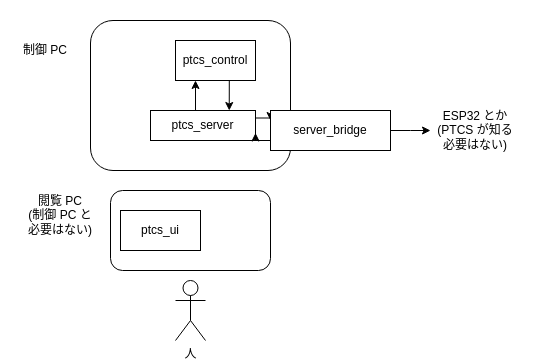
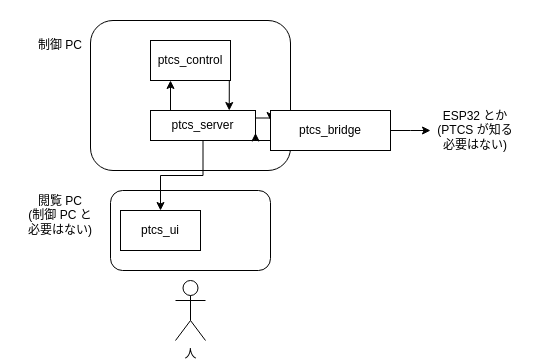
node "制御 PC": moved (46, 51) -> (61, 46)
node "ptcs_control": moved (216, 61) -> (191, 61)
node "server_bridge": label "server_bridge" -> "ptcs_bridge"
edge "ptcs_server" -> "ptcs_ui": added
